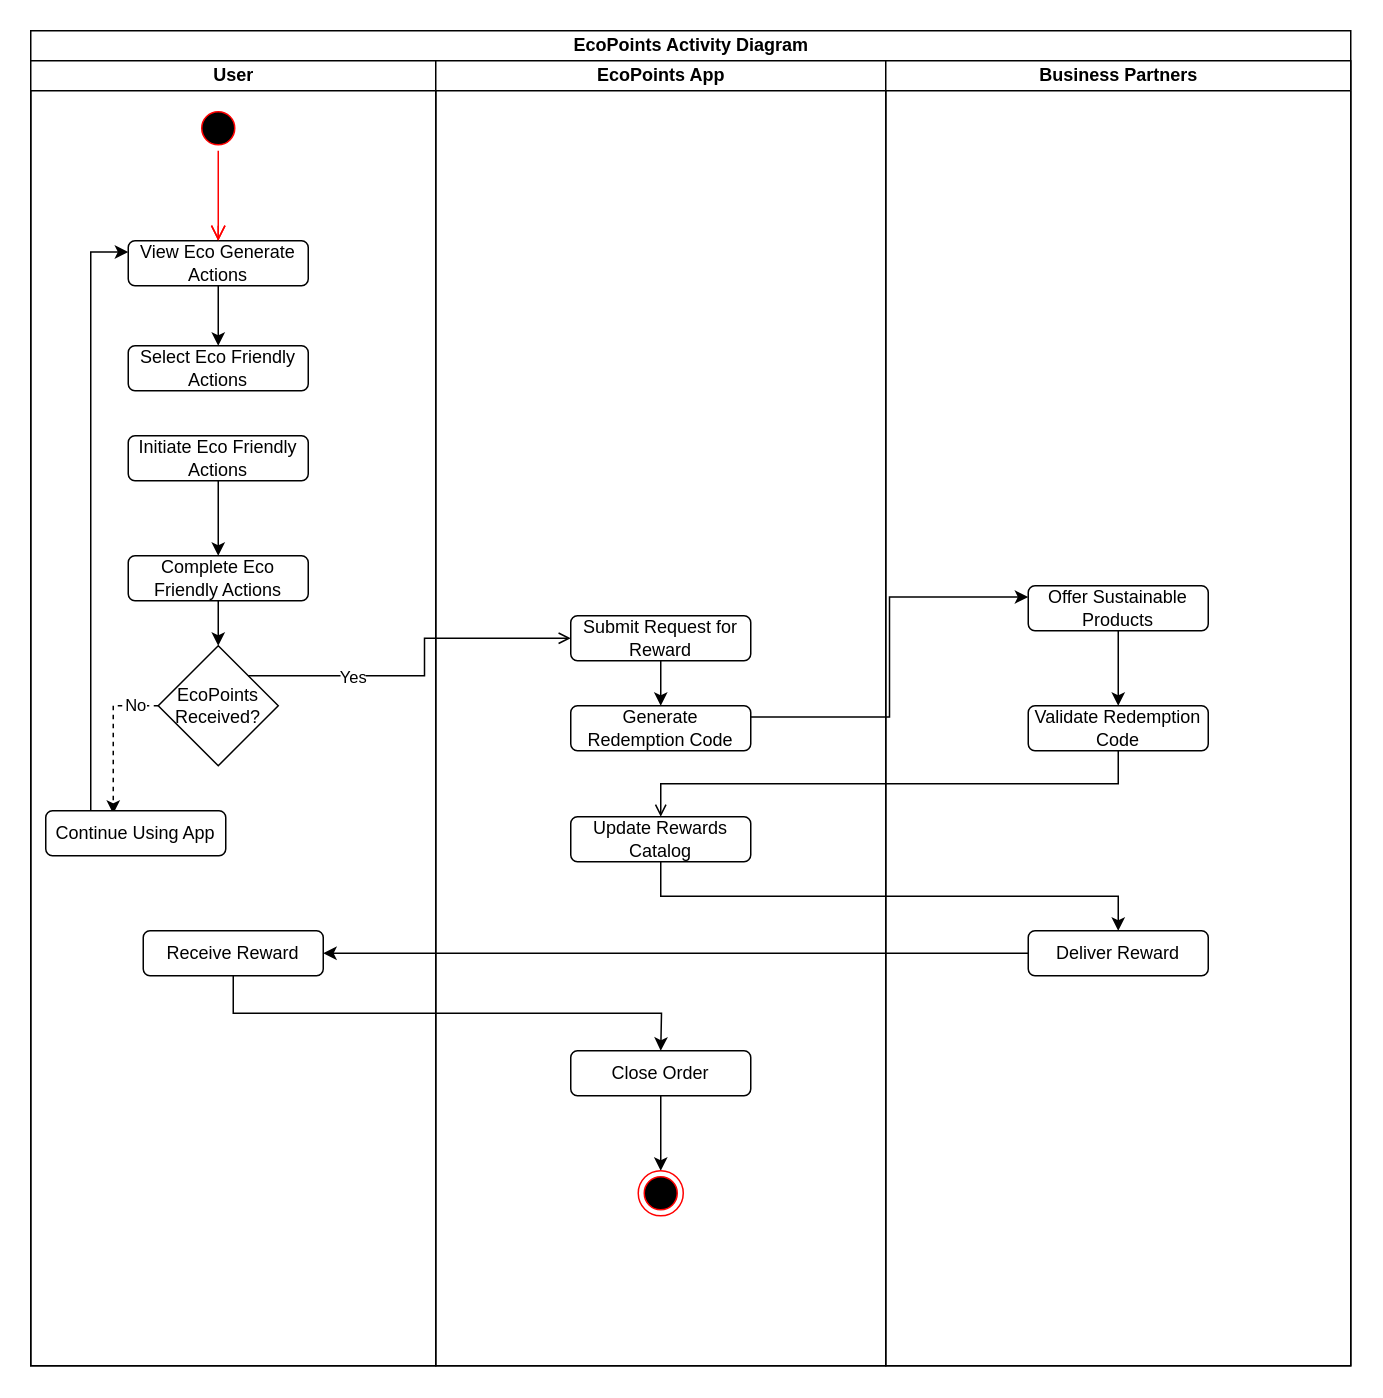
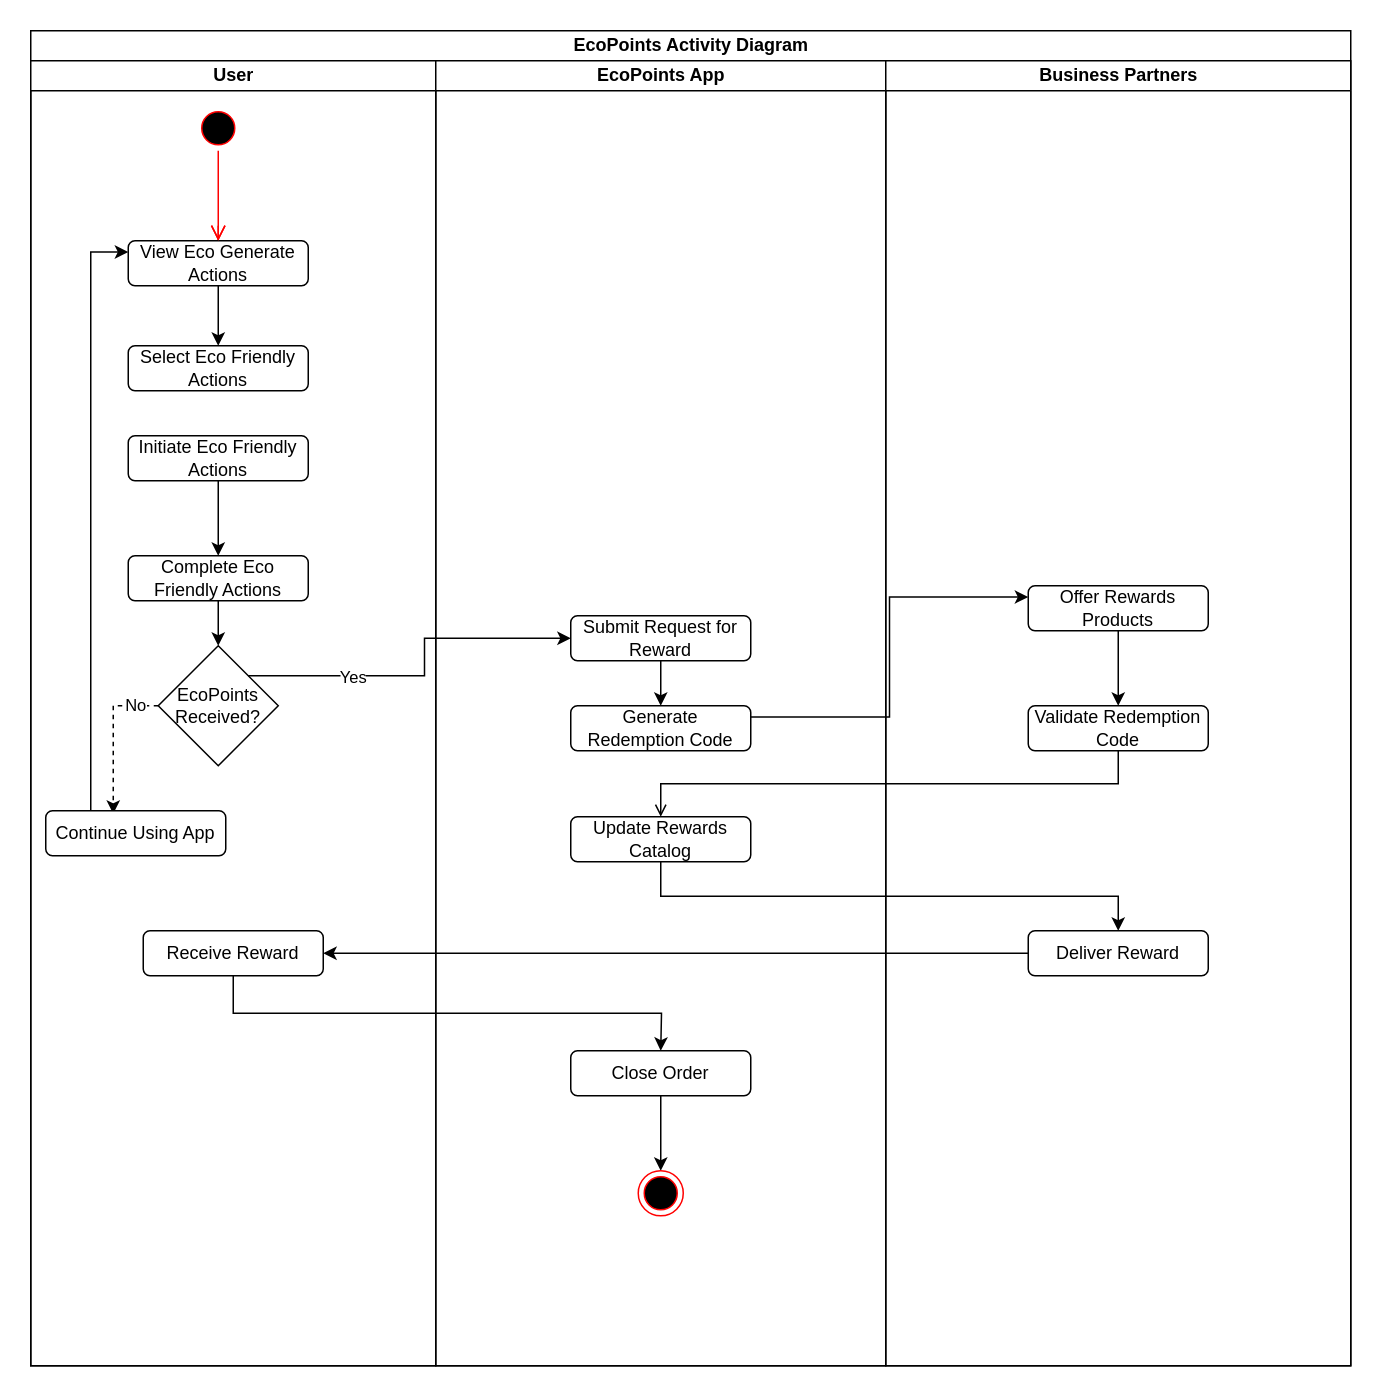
node "Offer Sustainable Products": label "Offer Sustainable Products" -> "Offer Rewards Products"
edge "EcoPoints Received?" -> "Submit Request for Reward": arrowhead open -> classic
